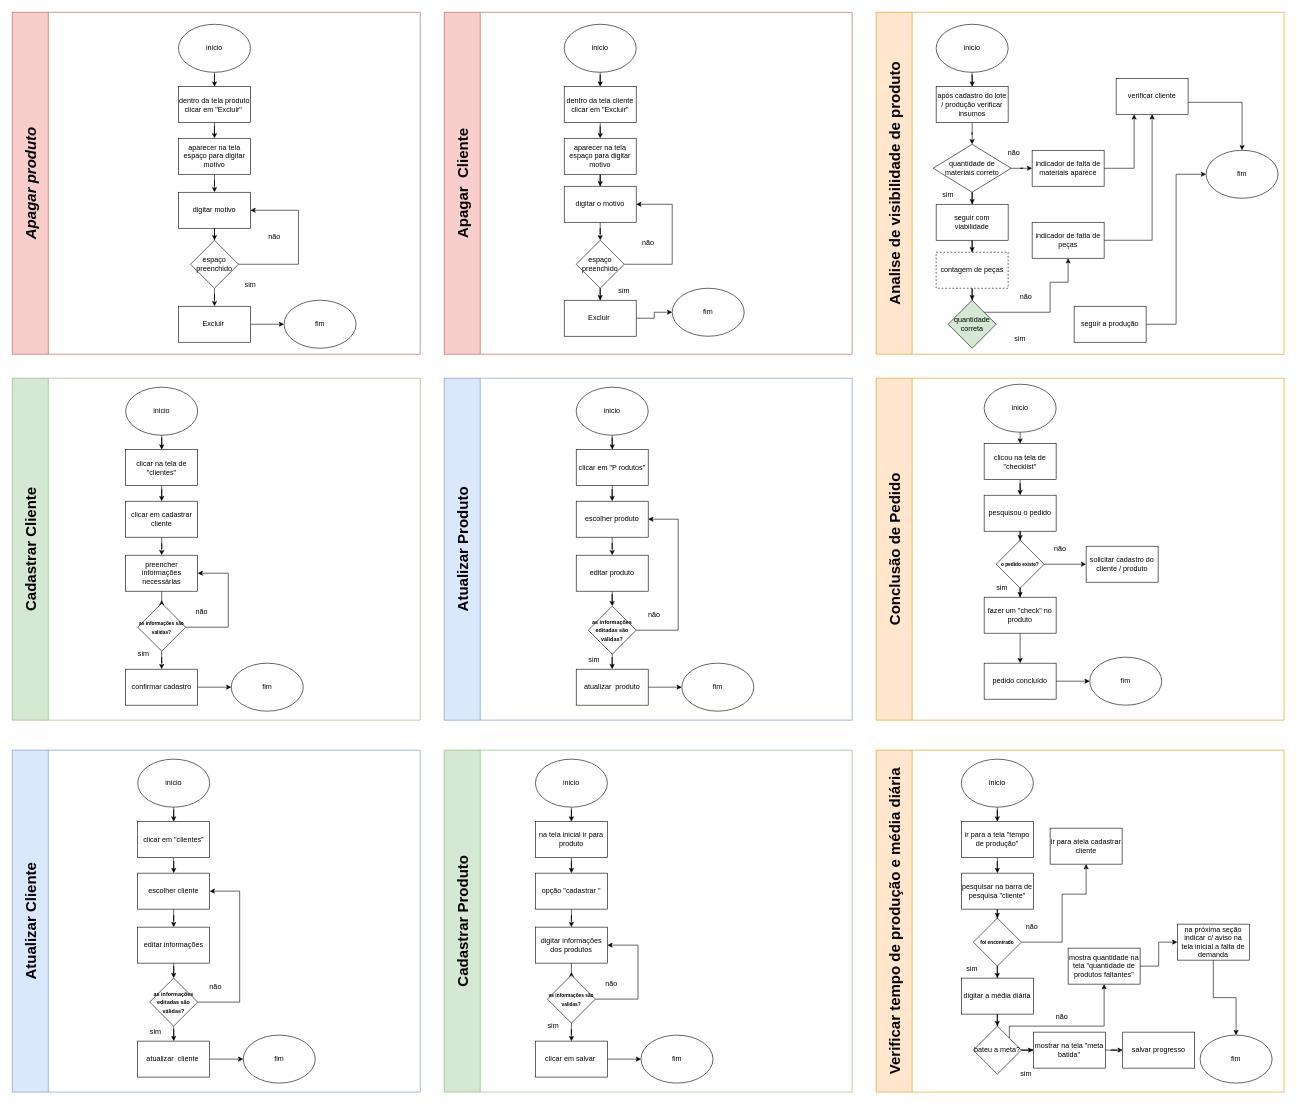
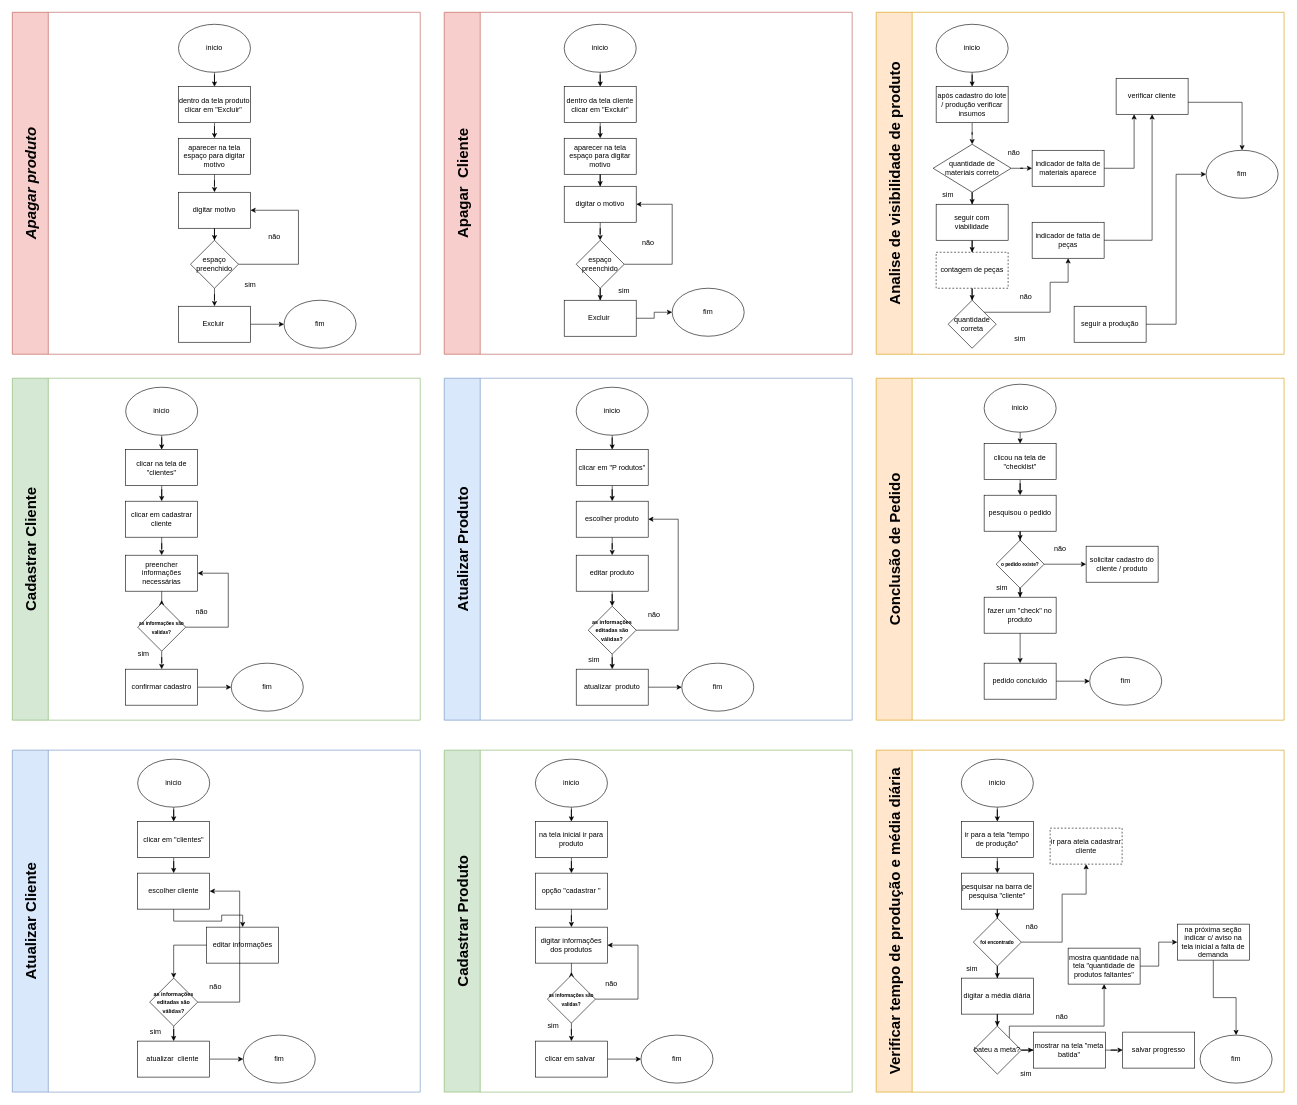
node "quantidade correta": fillcolor #d5e8d4 -> #ffffff
node "ir para atela cadastrar cliente": style solid -> dashed
node "editar informações": moved (174, 945) -> (243, 945)
